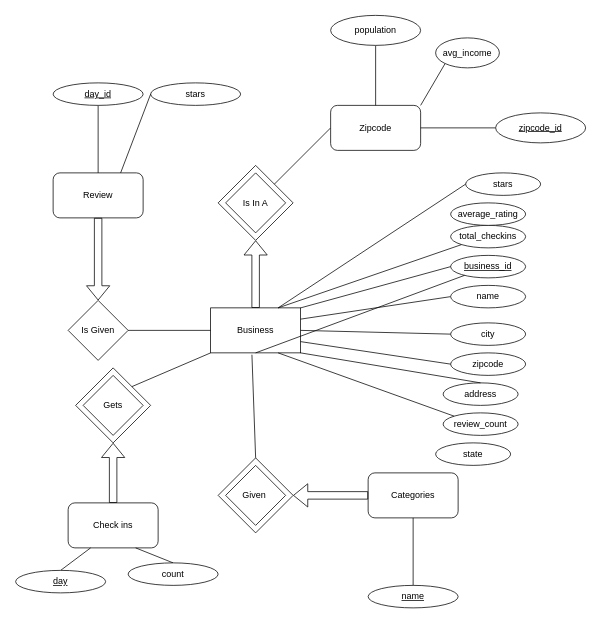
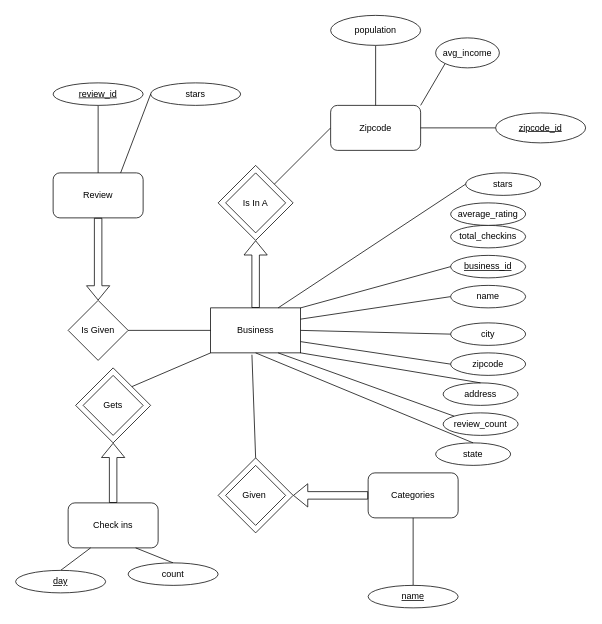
node "day_id": label "day_id" -> "review_id"
edge "total_checkins" -- "Business": removed
edge "business_id" -- "Business": now "state" -- "Business"
